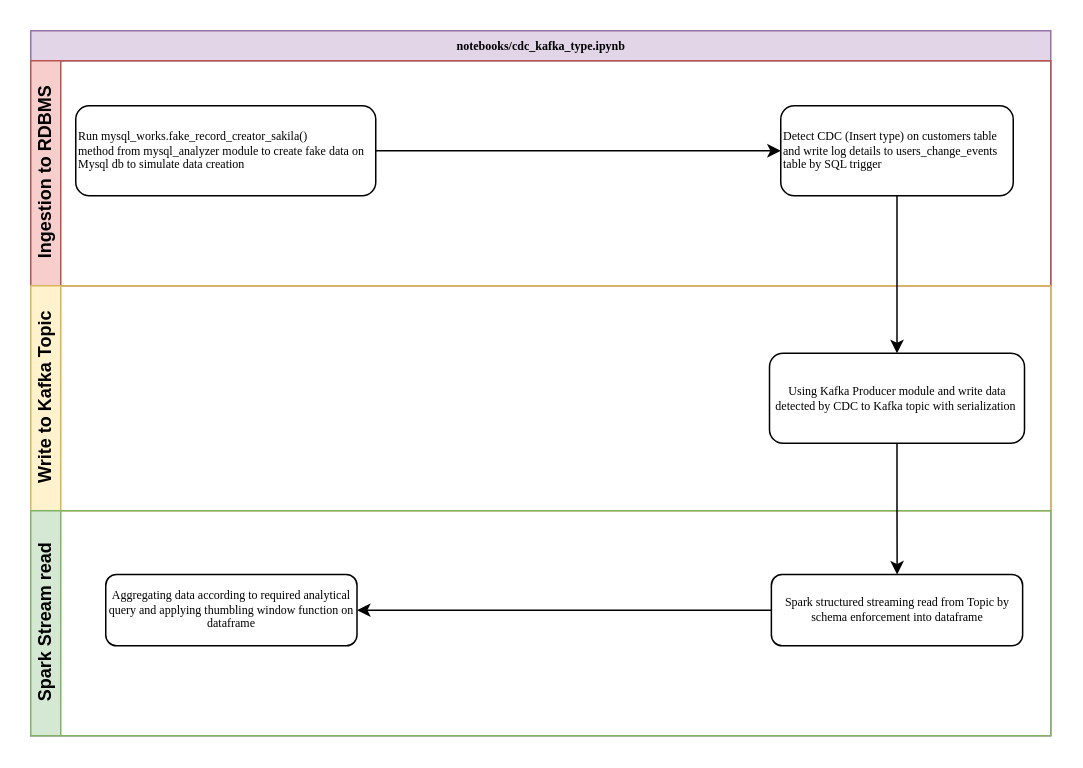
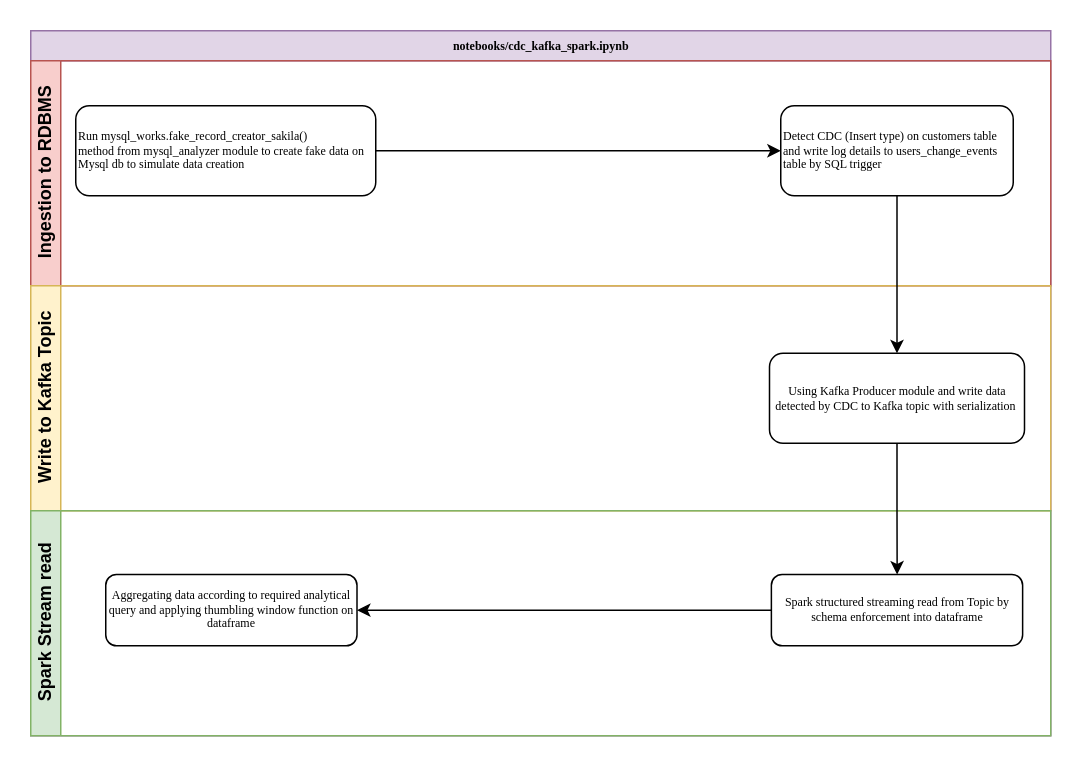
node "notebooks/cdc_kafka_type.ipynb": label "notebooks/cdc_kafka_type.ipynb" -> "notebooks/cdc_kafka_spark.ipynb"
